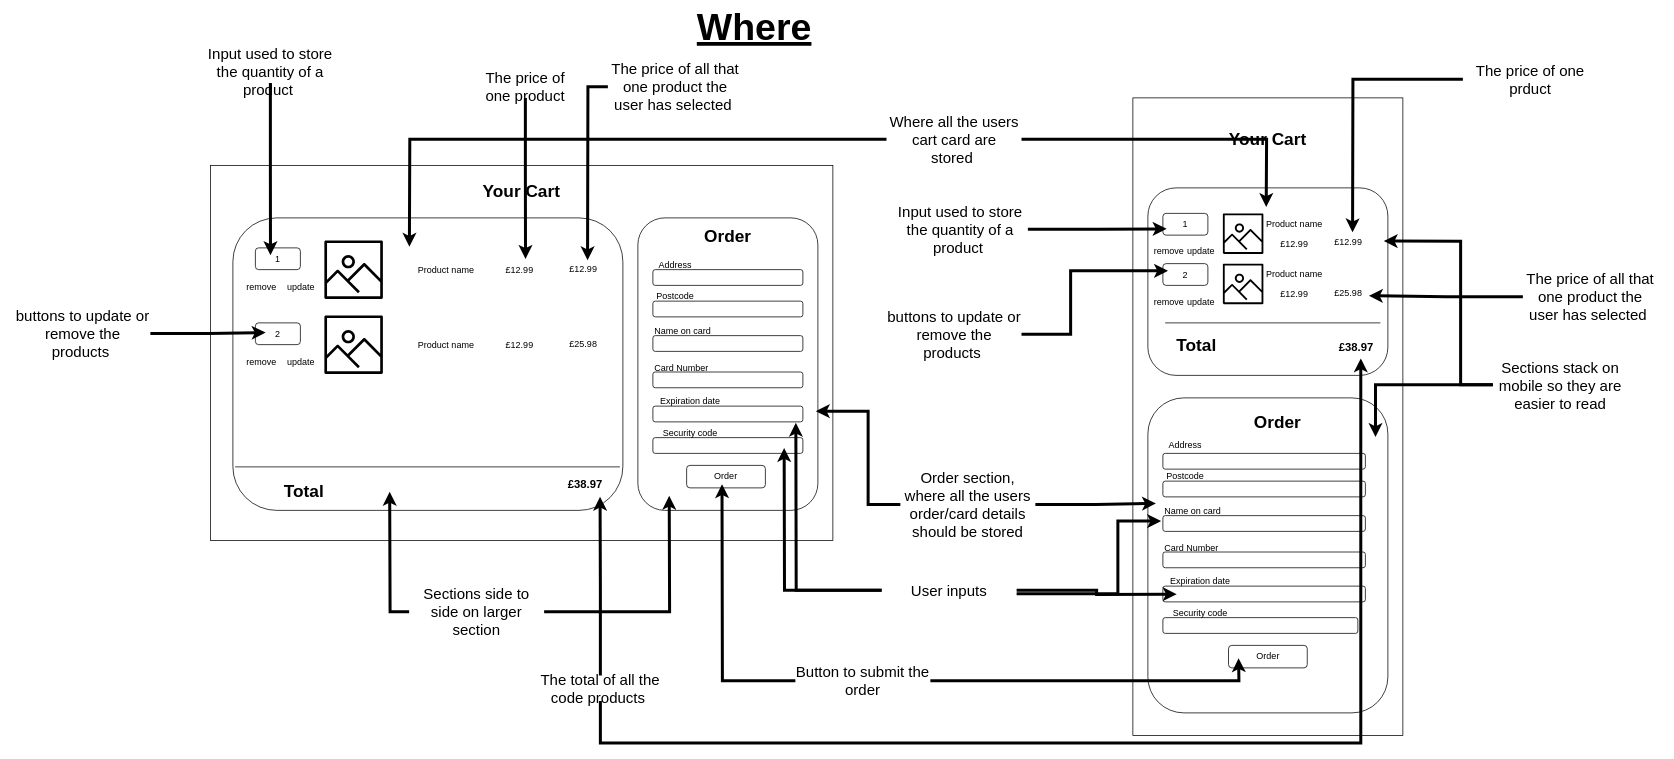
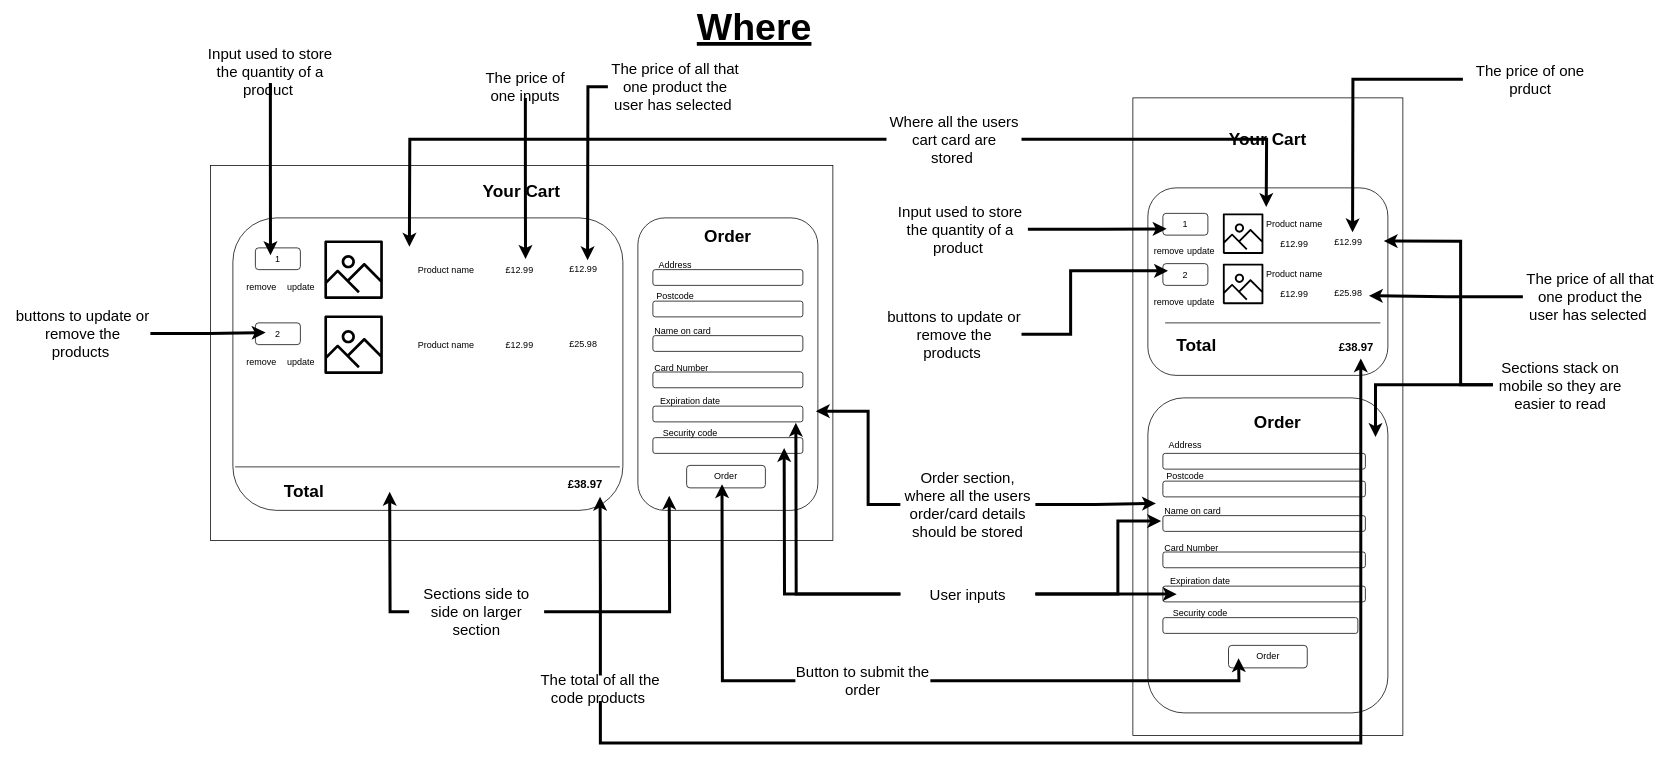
node "The price of one product": label "The price of one product" -> "The price of one inputs"
node "User inputs": moved (949, 590) -> (968, 594)
